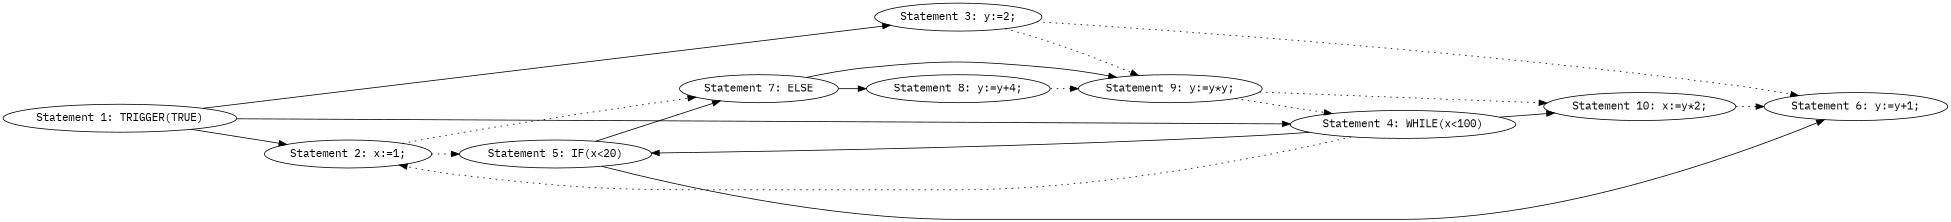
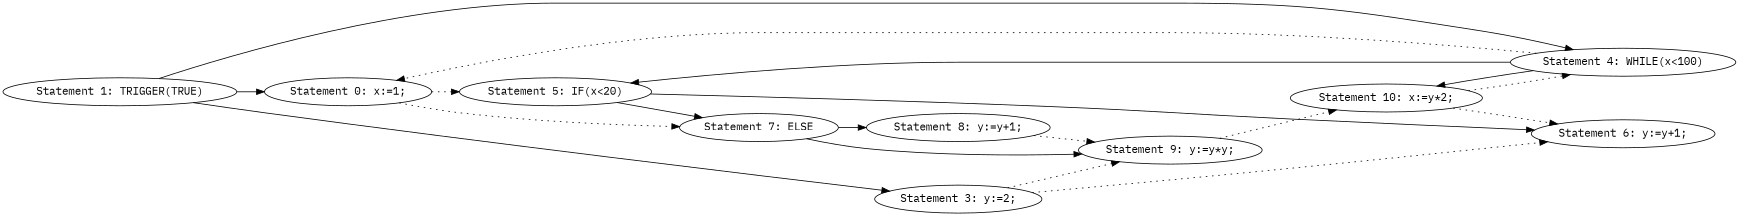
node "Statement 8: y:=y+4;": label "Statement 8: y:=y+4;" -> "Statement 8: y:=y+1;"
edge "Statement 9: y:=y*y;" -> "Statement 4: WHILE(x<100)": now "Statement 10: x:=y*2;" -> "Statement 4: WHILE(x<100)"
node "Statement 2: x:=1;": label "Statement 2: x:=1;" -> "Statement 0: x:=1;"
